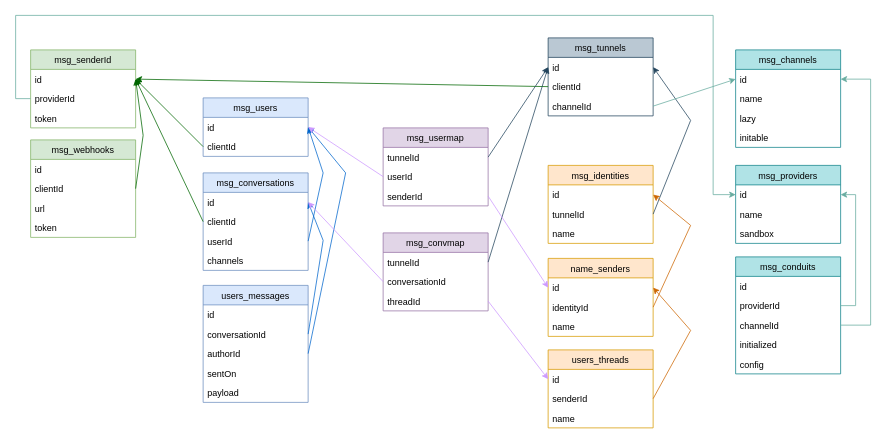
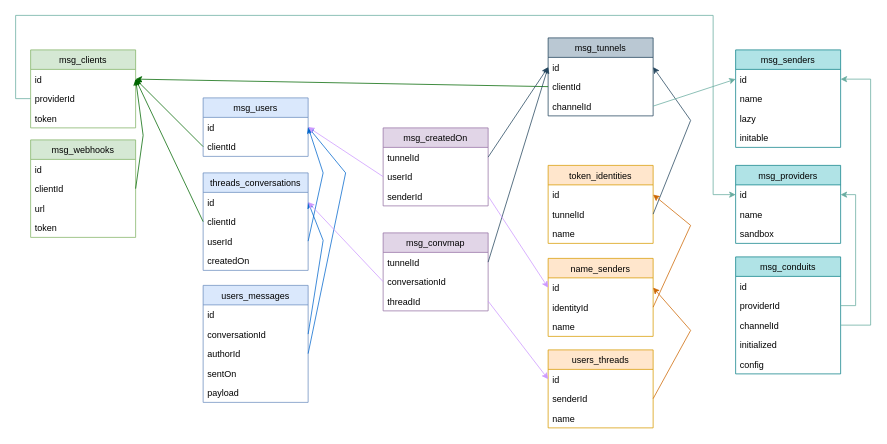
node "msg_senderId": label "msg_senderId" -> "msg_clients"
node "msg_channels": label "msg_channels" -> "msg_senders"
node "msg_usermap": label "msg_usermap" -> "msg_createdOn"
node "msg_identities": label "msg_identities" -> "token_identities"
node "msg_conversations": label "msg_conversations" -> "threads_conversations"
node "channels": label "channels" -> "createdOn"
